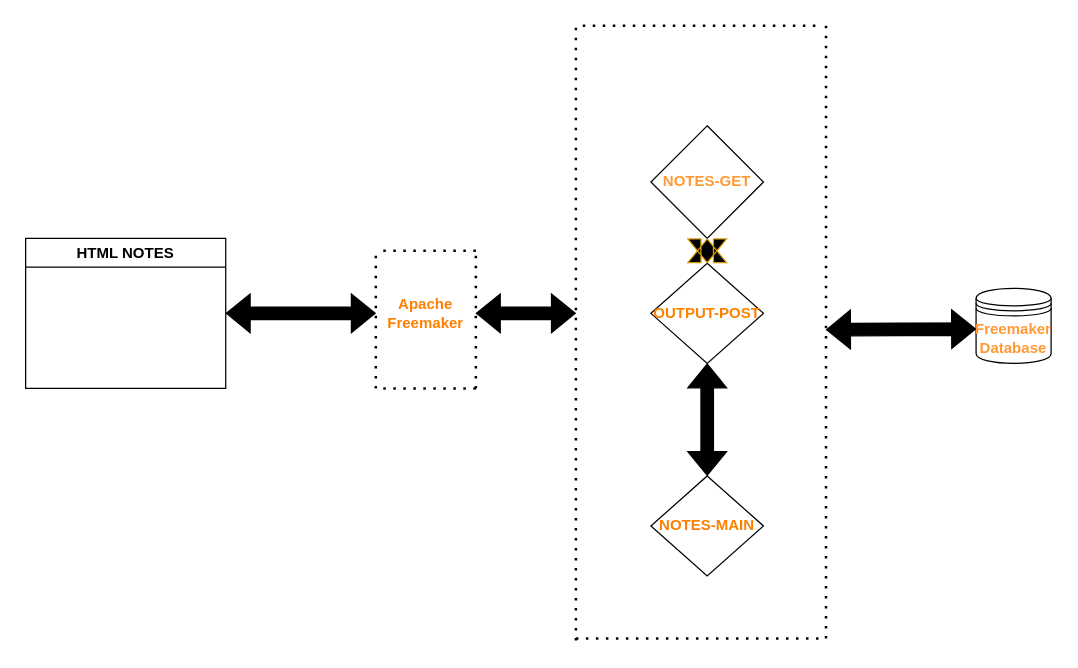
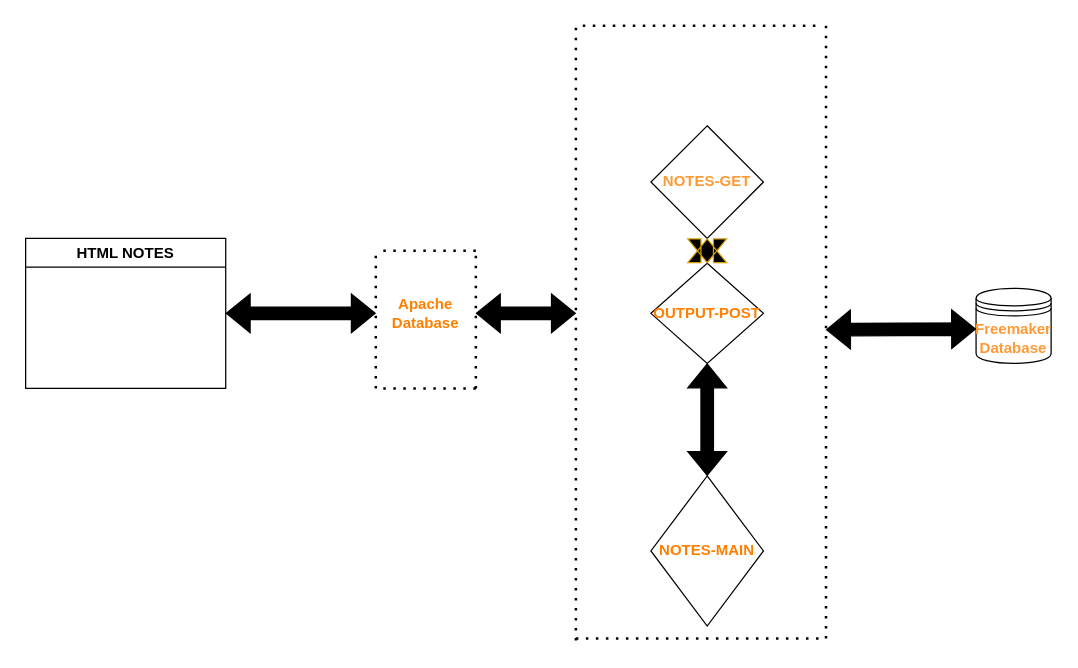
node "Apache Freemaker": label "Apache Freemaker" -> "Apache Database"
node "NOTES-MAIN": size 113x100 -> 113x150
